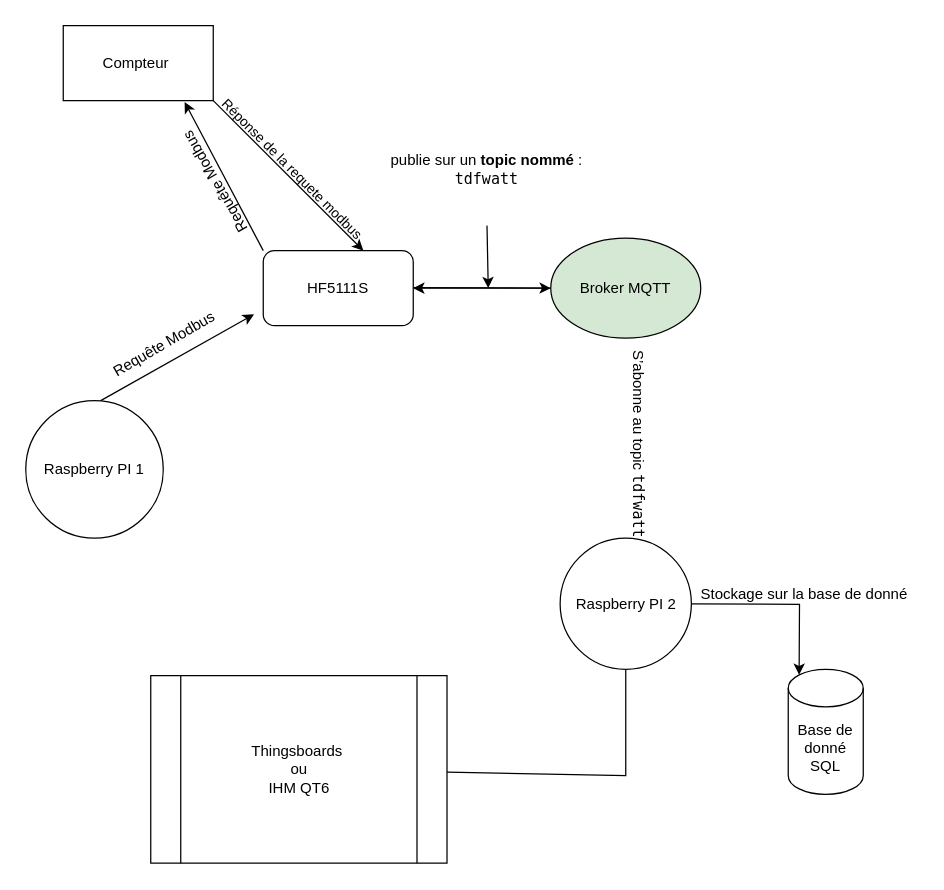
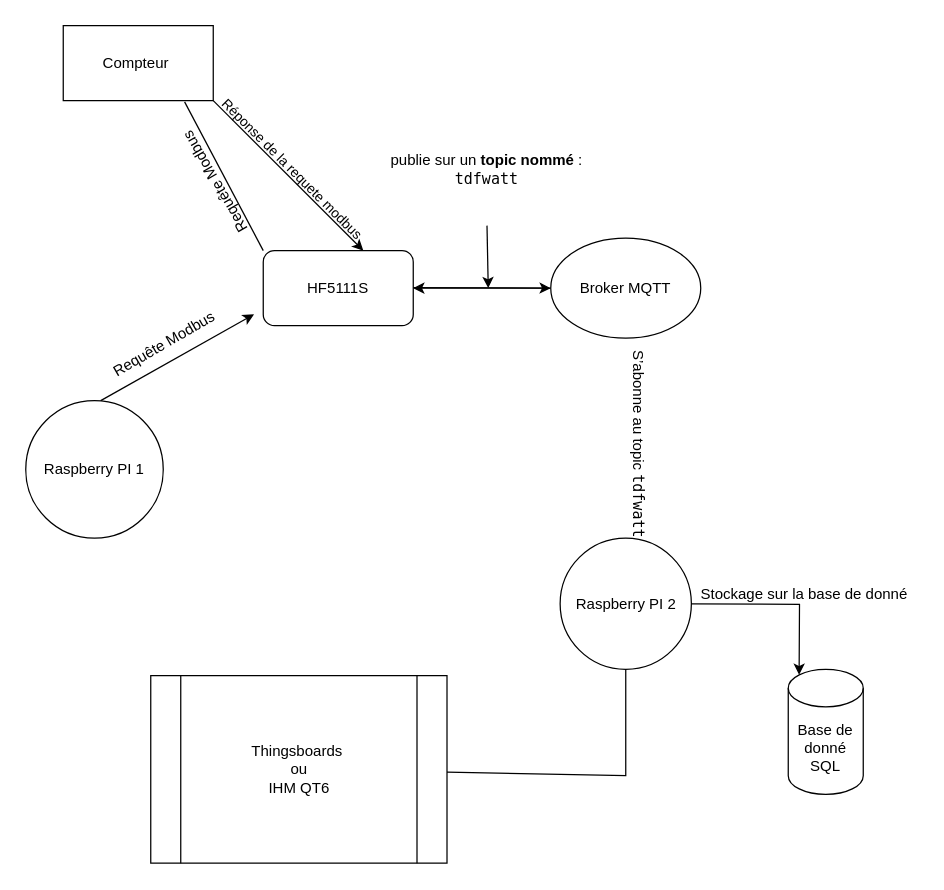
edge "HF5111S" -> "Compteur": arrowhead classic -> none
node "Broker MQTT": fillcolor #d5e8d4 -> #ffffff
